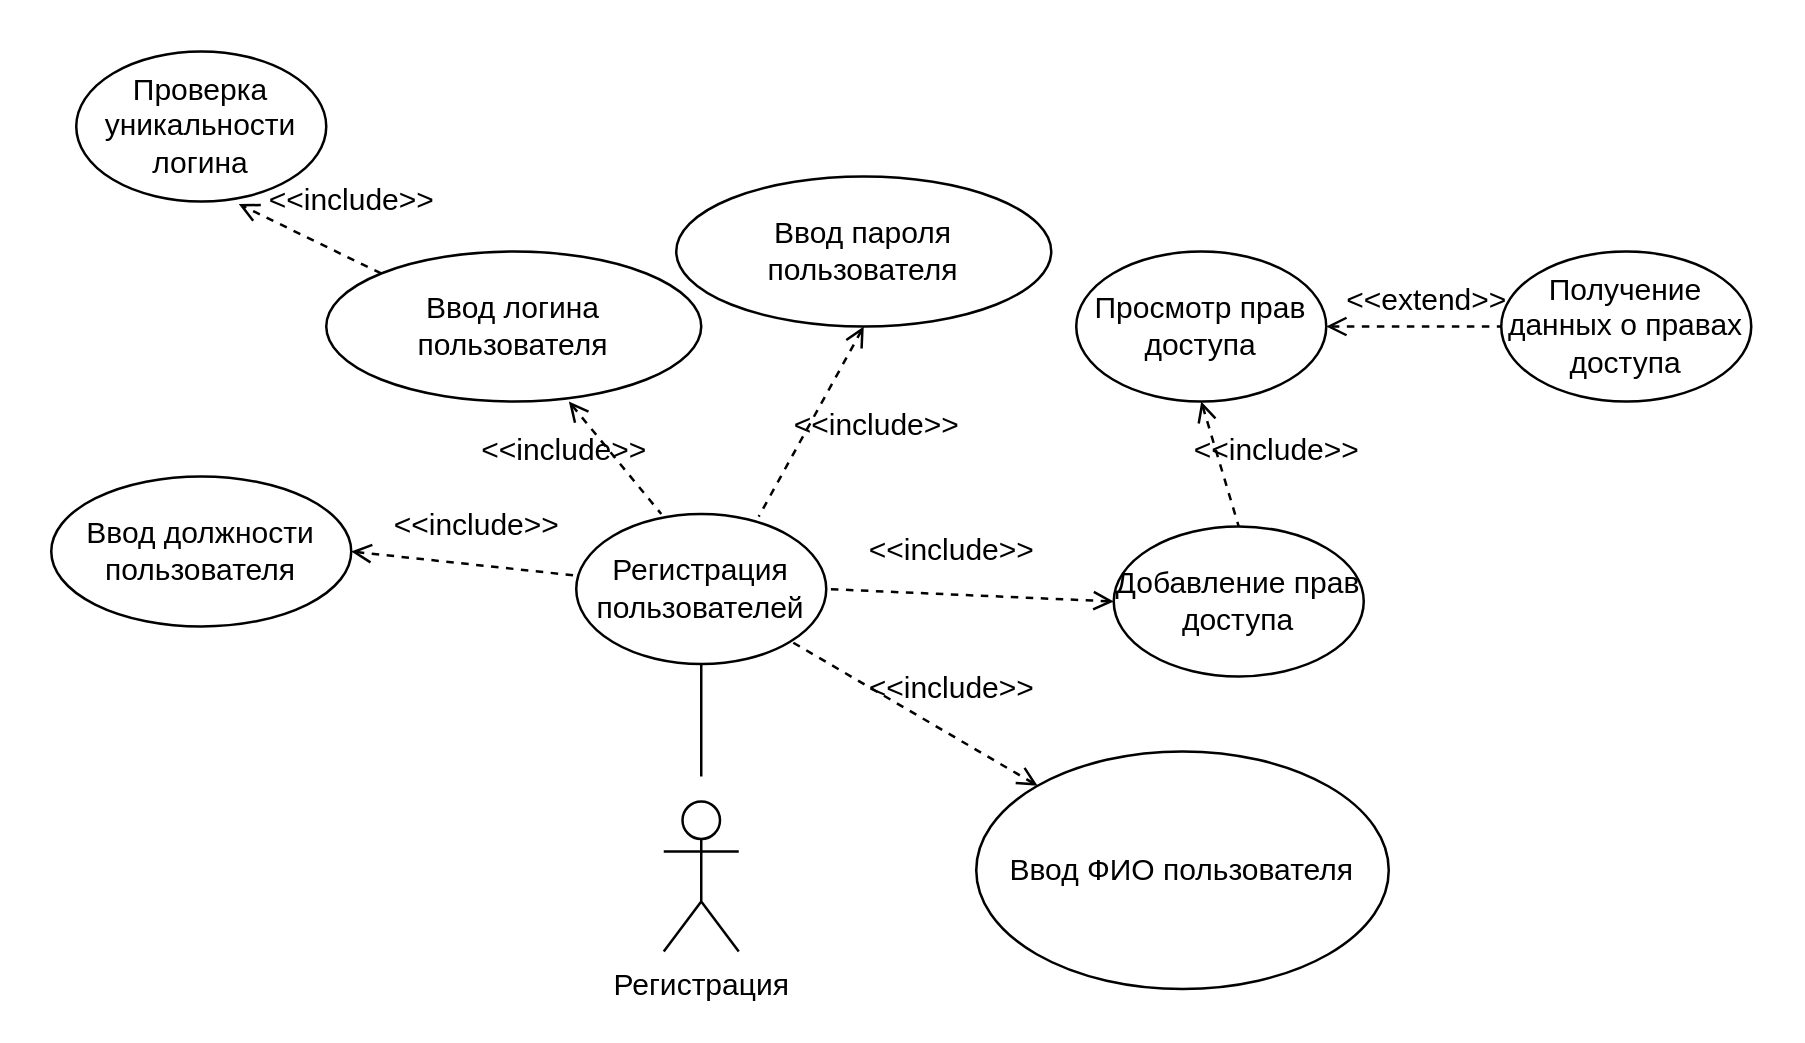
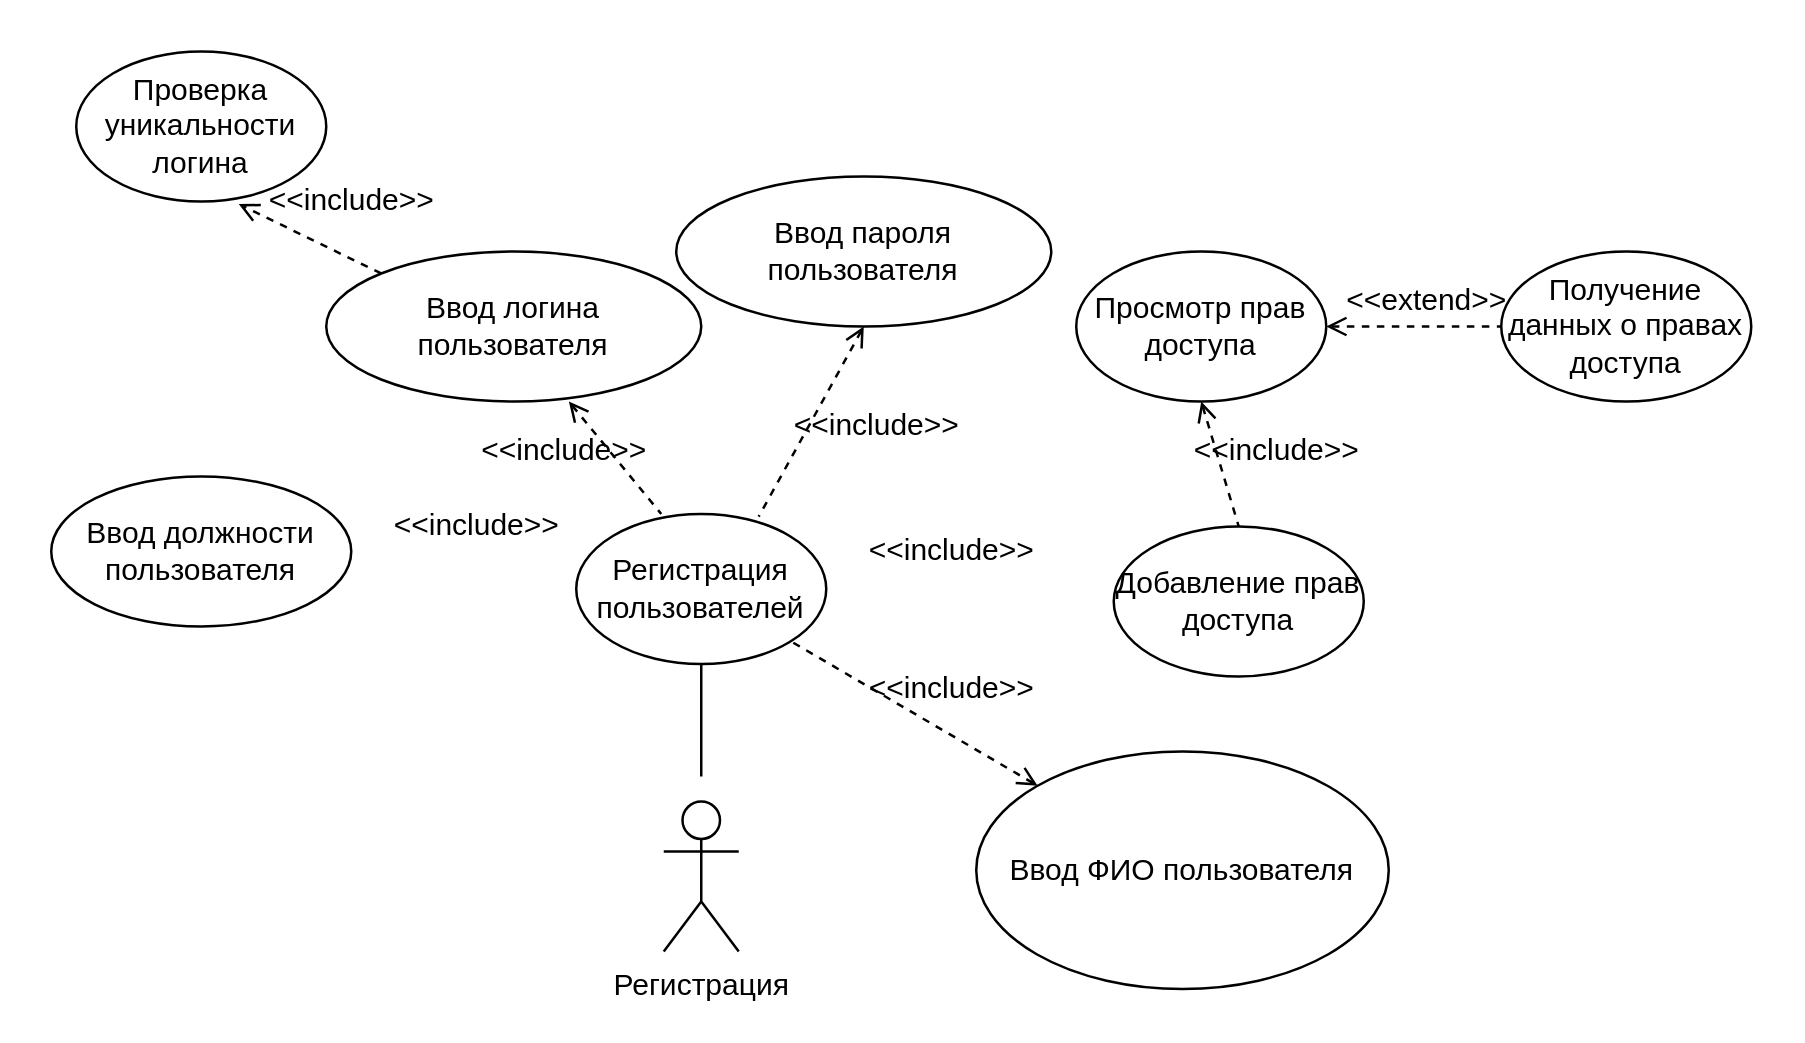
edge "Регистрация пользователей" -> "Ввод должности пользователя": removed
edge "Регистрация пользователей" -> "Добавление прав доступа": removed
